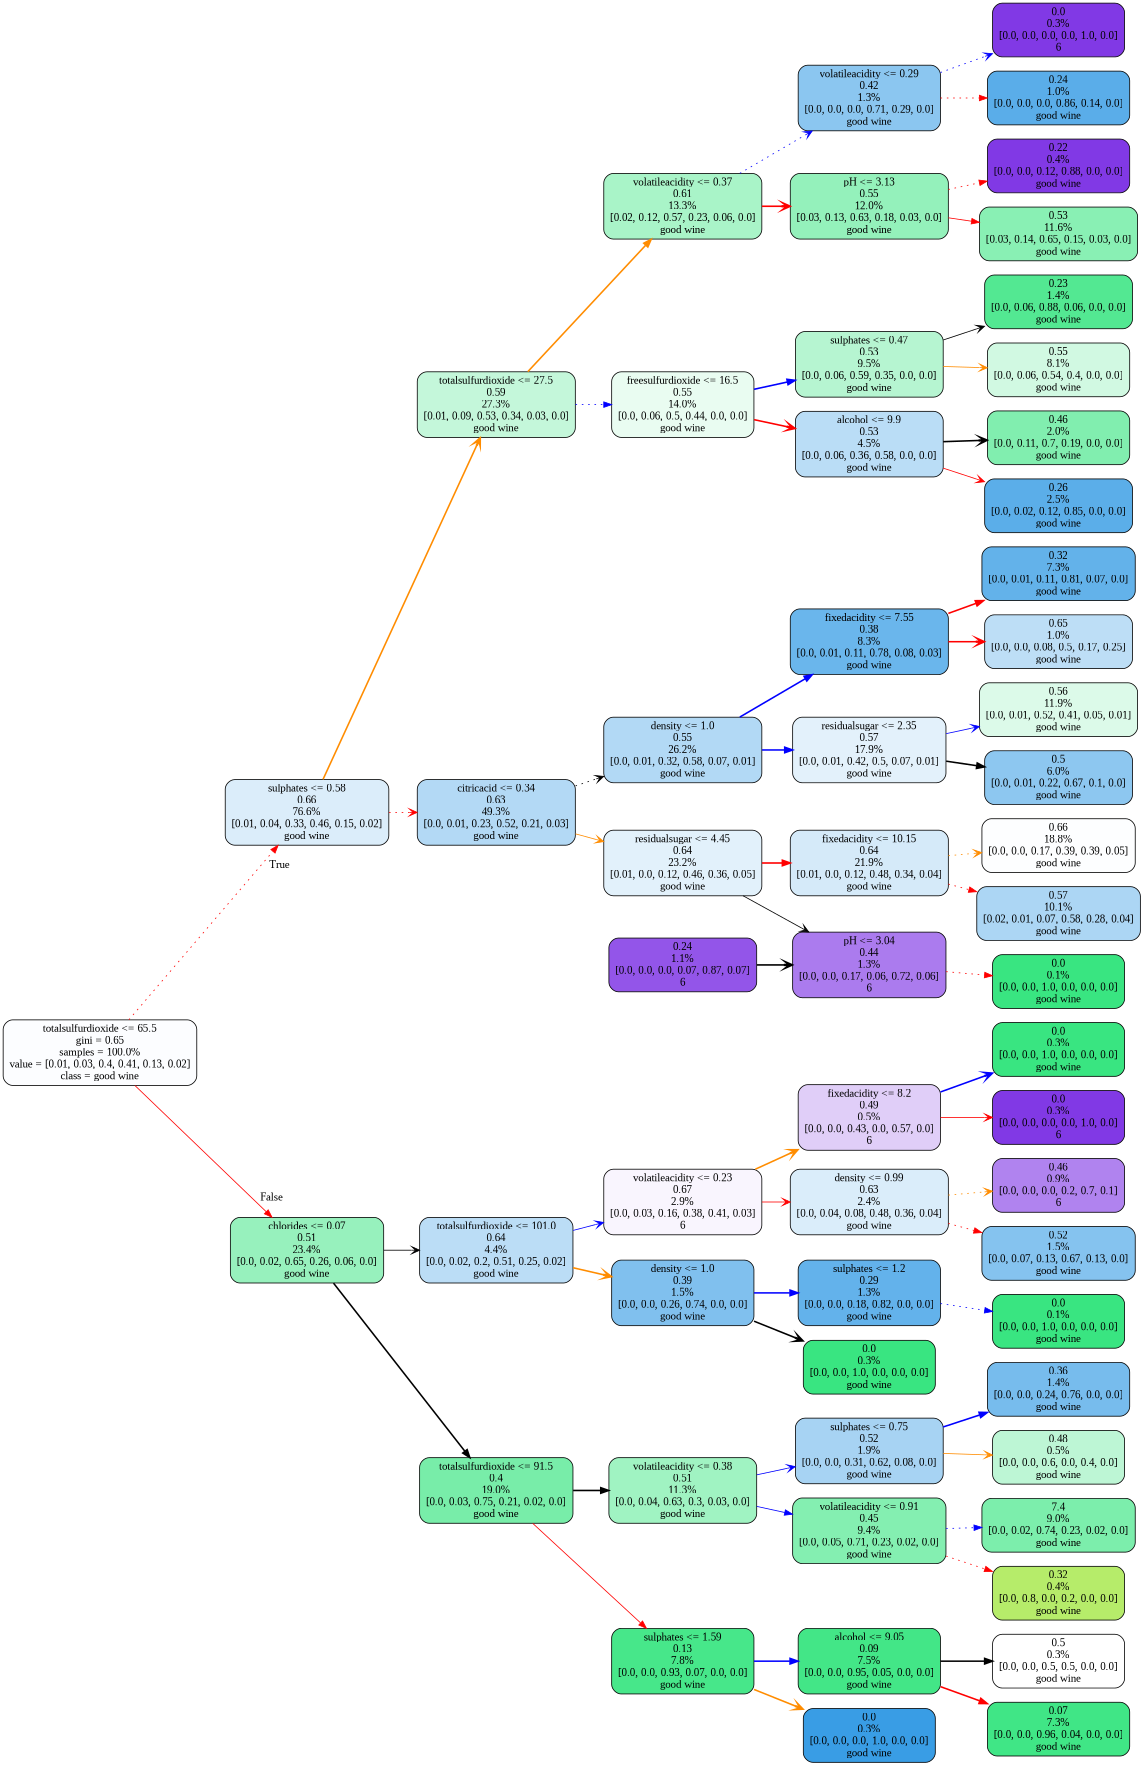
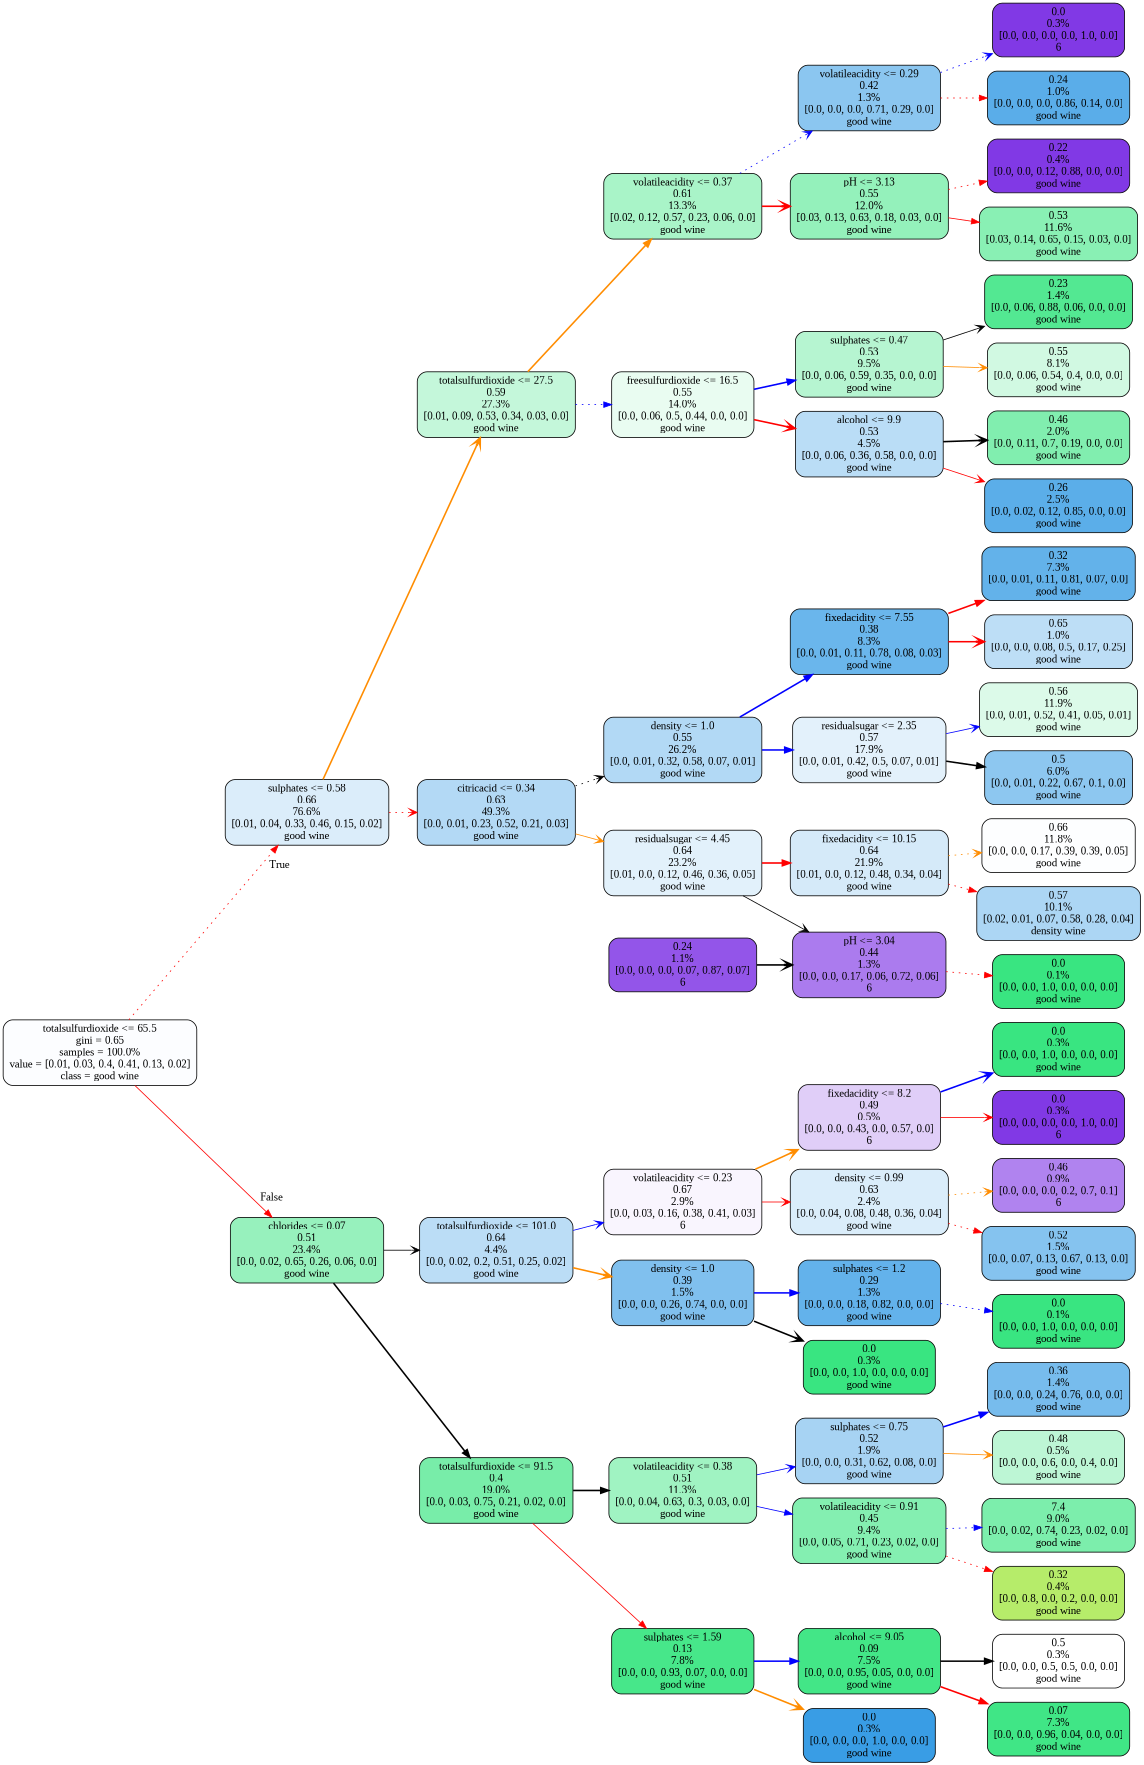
node "0.66 18.8% [0.0, 0.0, 0.17, 0.39, 0.39, 0.05] good wine": label "0.66 18.8% [0.0, 0.0, 0.17, 0.39, 0.39, 0.05] good wine" -> "0.66 11.8% [0.0, 0.0, 0.17, 0.39, 0.39, 0.05] good wine"
node "0.57 10.1% [0.02, 0.01, 0.07, 0.58, 0.28, 0.04] good wine": label "0.57 10.1% [0.02, 0.01, 0.07, 0.58, 0.28, 0.04] good wine" -> "0.57 10.1% [0.02, 0.01, 0.07, 0.58, 0.28, 0.04] density wine"
